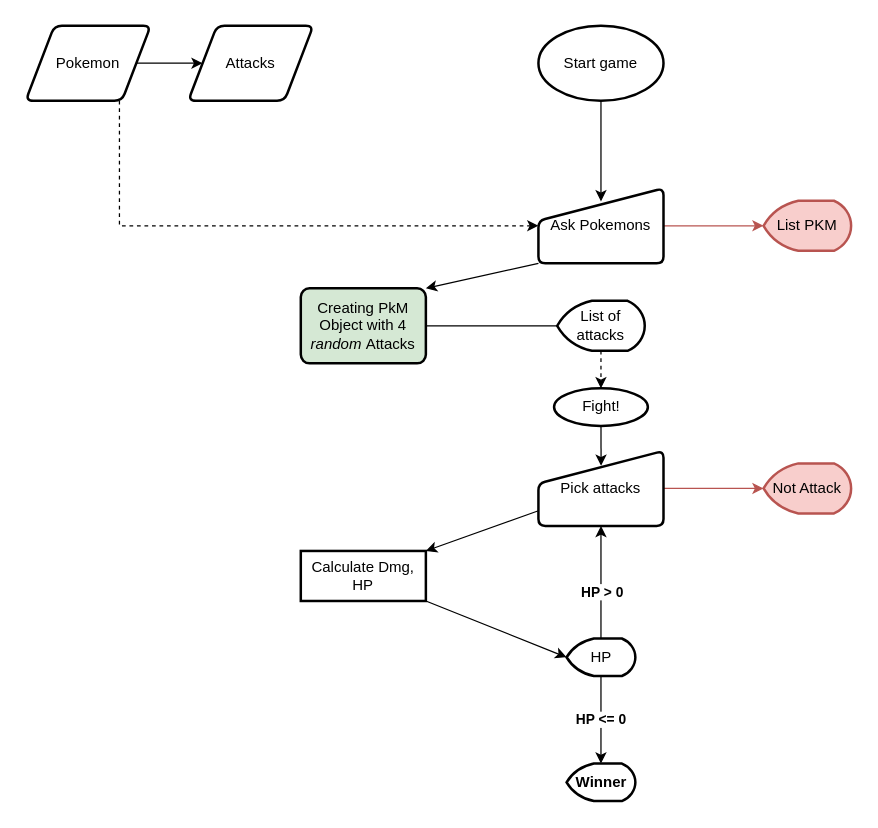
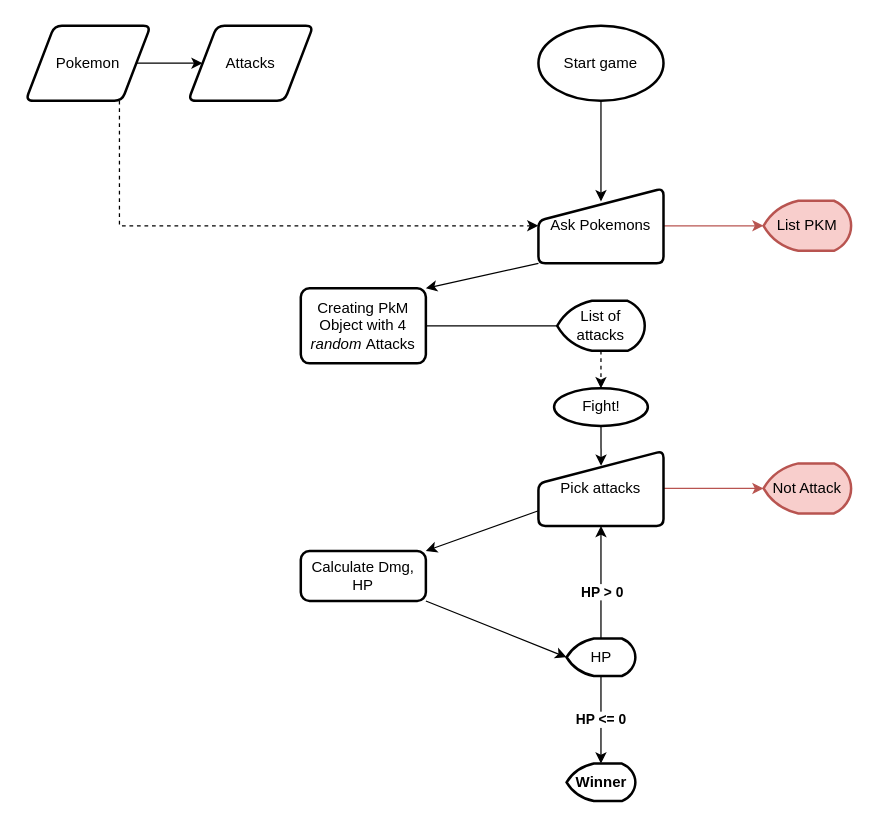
node "Creating PkM Object with 4 random Attacks": fillcolor #d5e8d4 -> #ffffff
node "Calculate Dmg, HP": shape rectangle -> rounded rectangle
